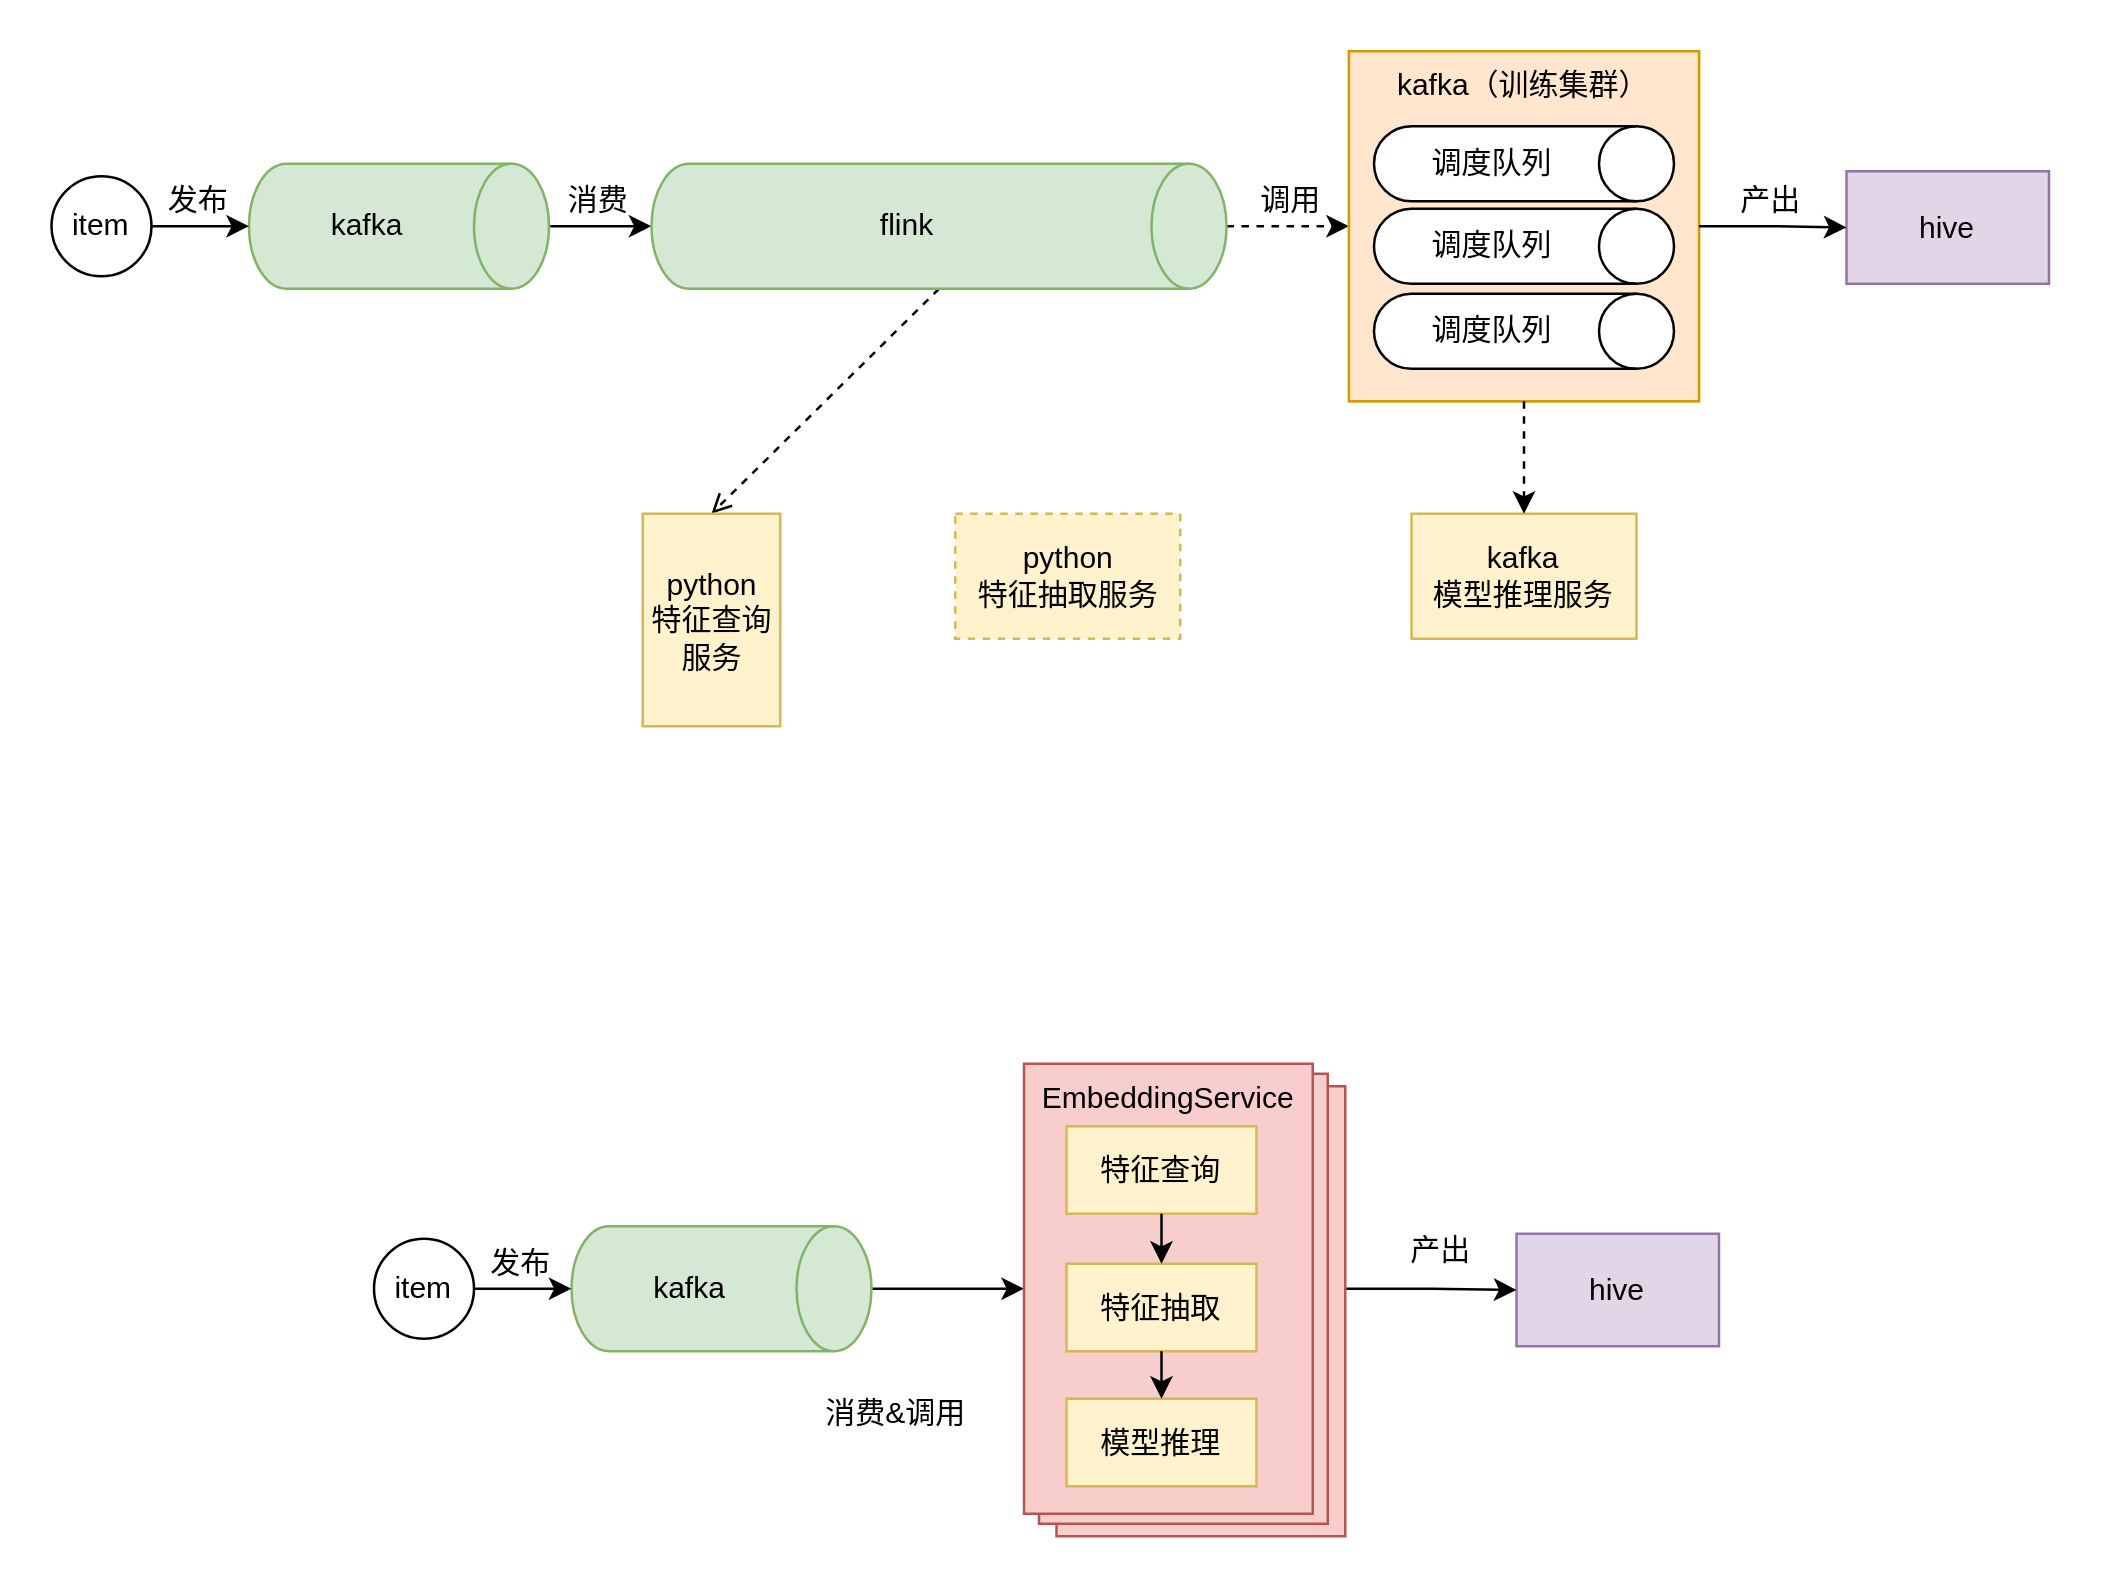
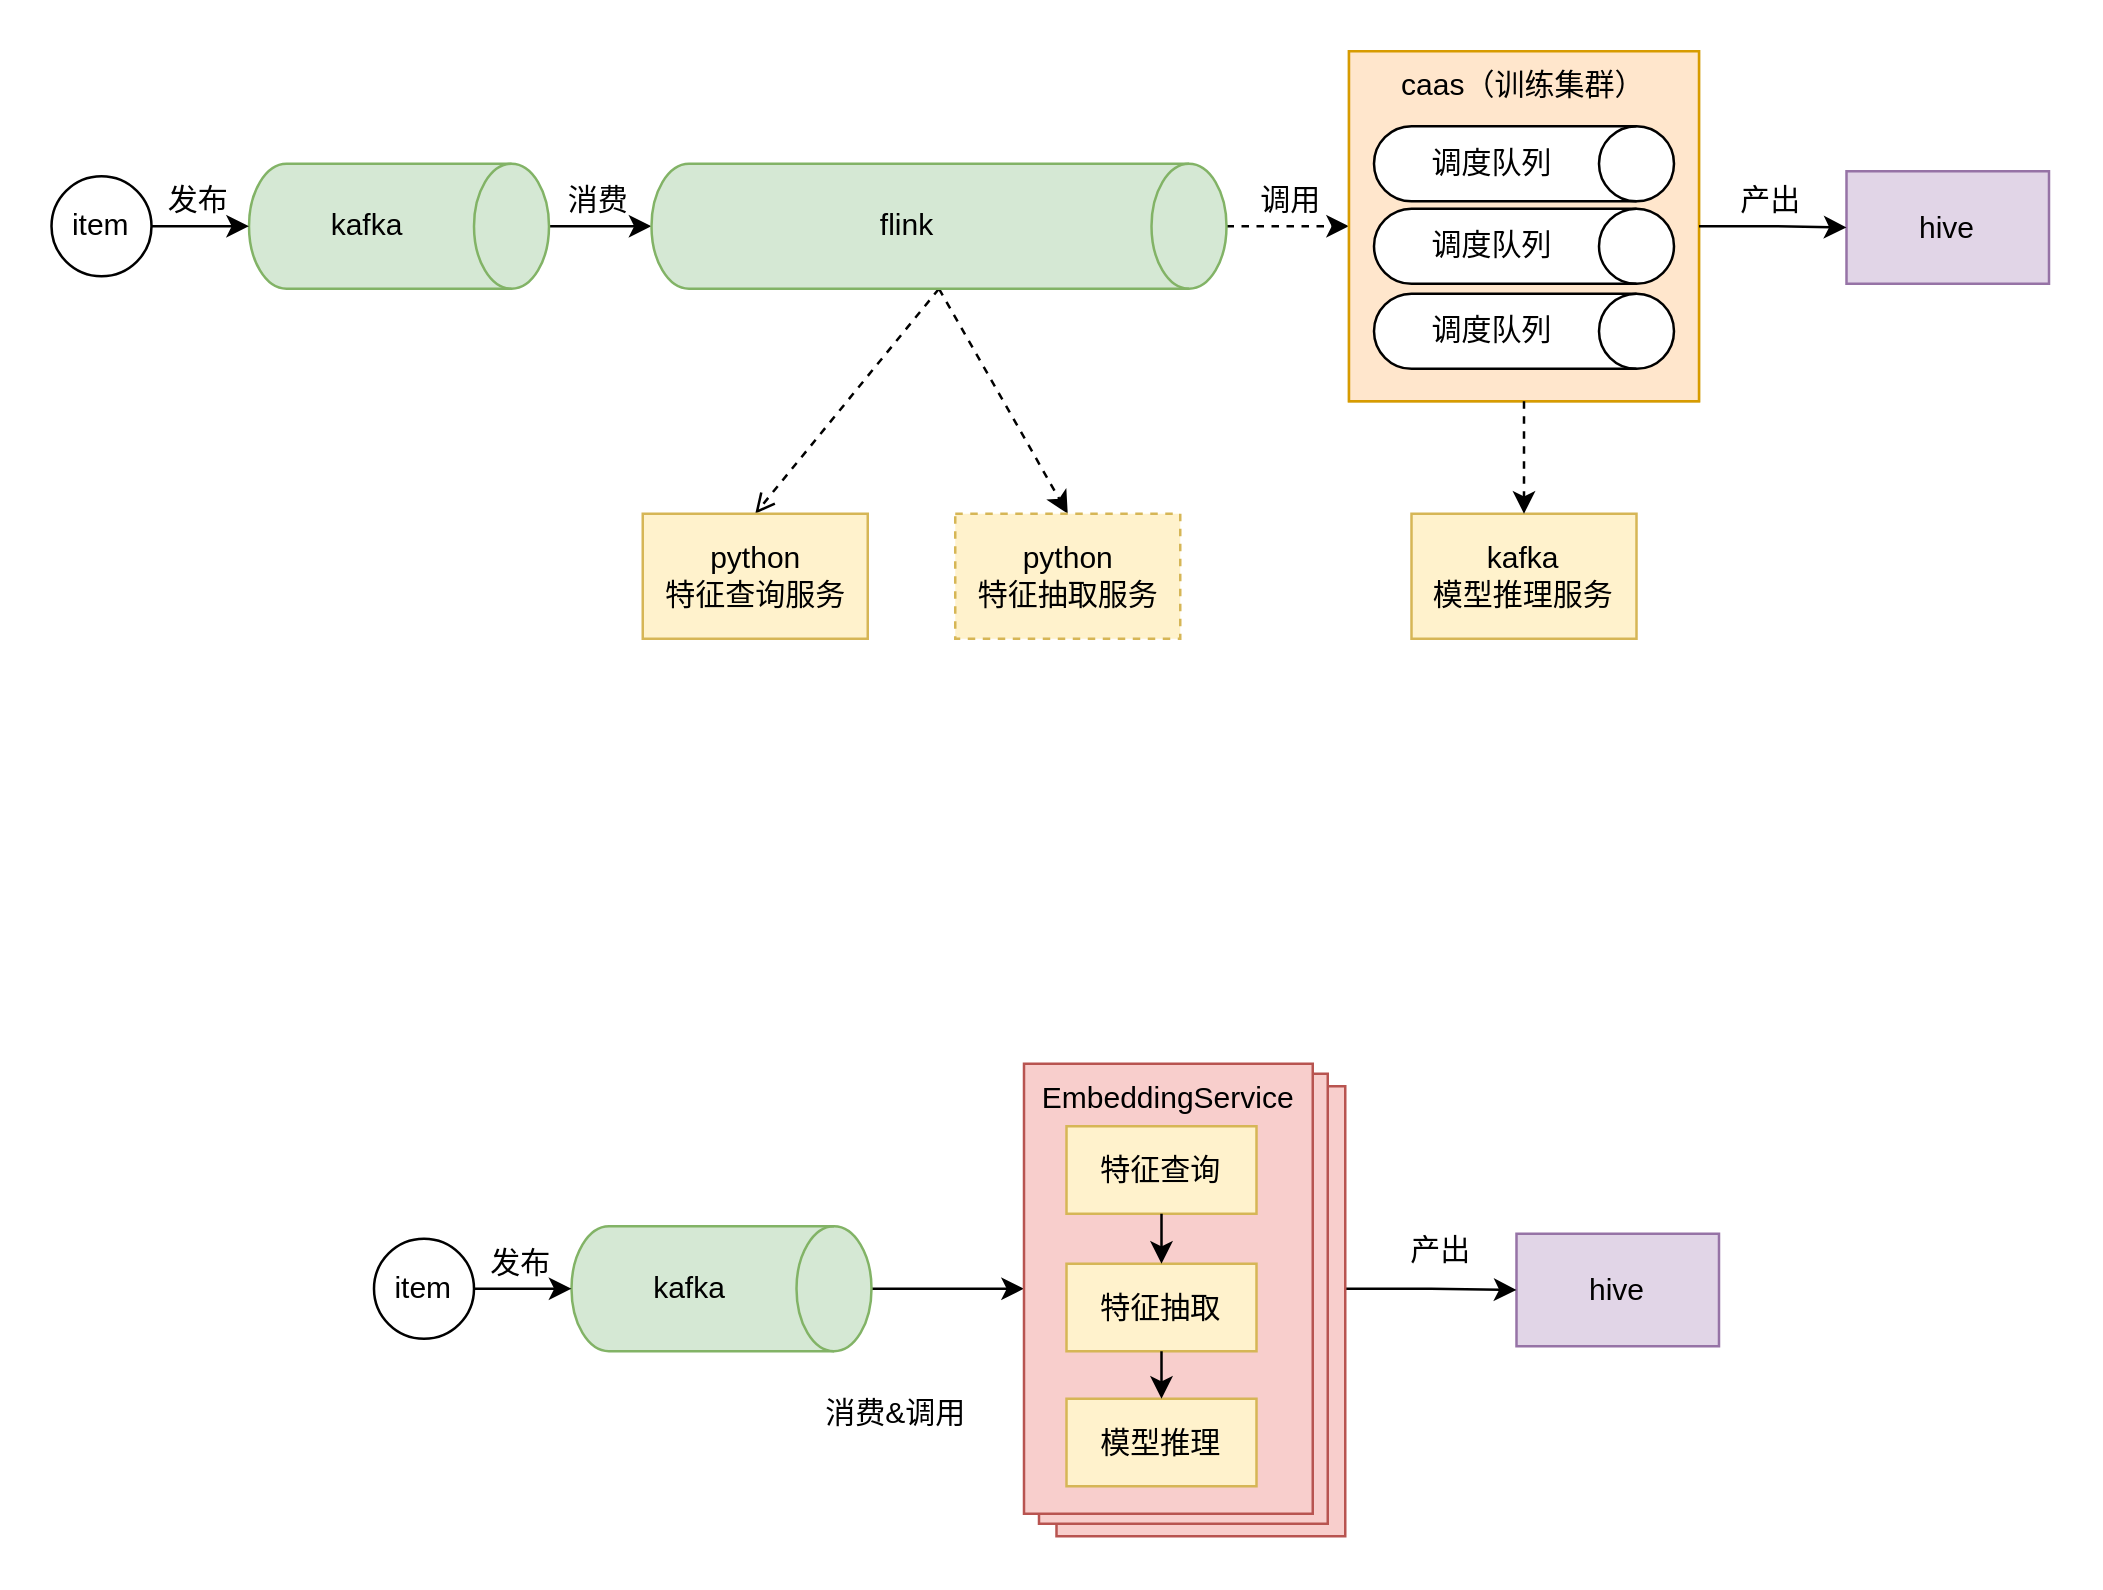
node "kafka（训练集群）": label "kafka（训练集群）" -> "caas（训练集群）"
edge "flink" -> "python 特征抽取服务": added
node "python 特征查询服务": size 138x213 -> 225x125
